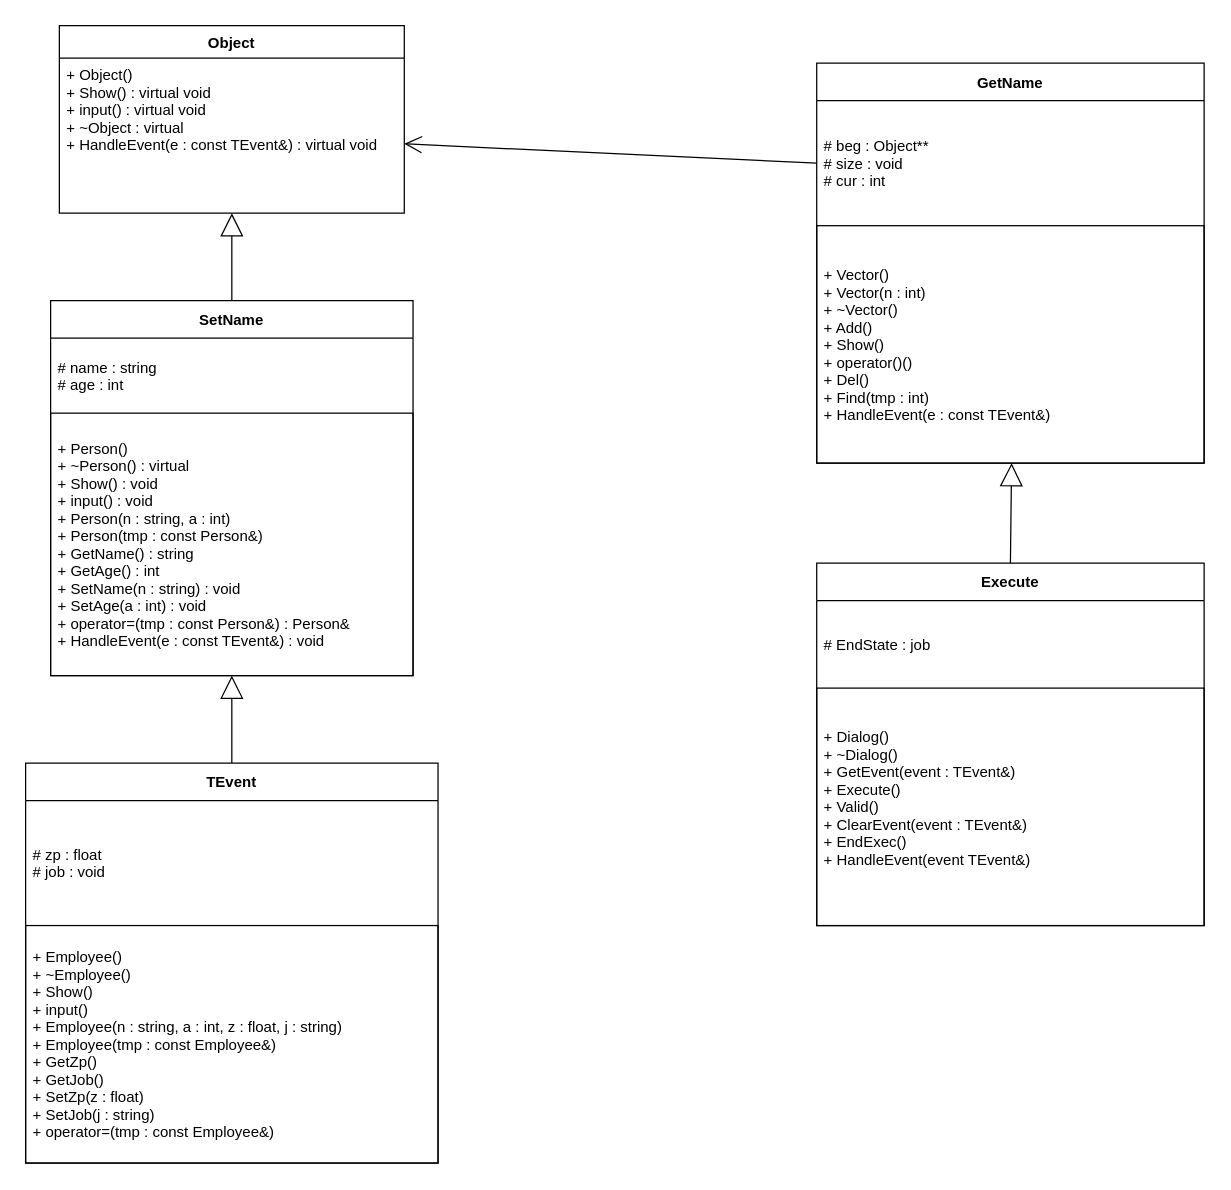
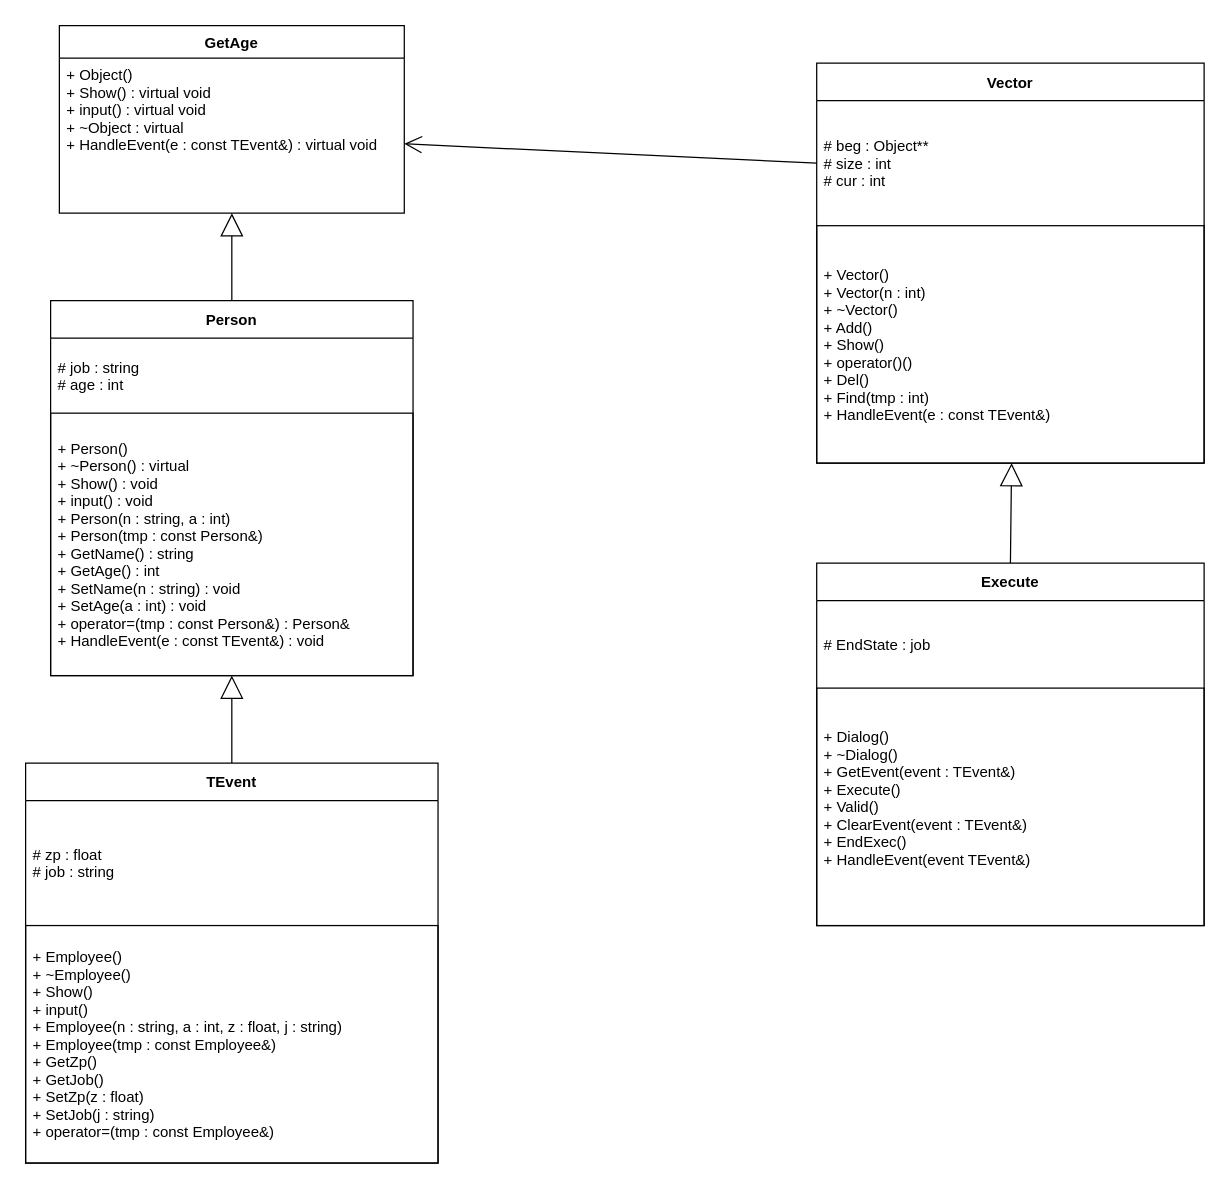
node "Object": label "Object" -> "GetAge"
node "GetName": label "GetName" -> "Vector"
node "# beg : Object** # size : void # cur : int": label "# beg : Object** # size : void # cur : int" -> "# beg : Object** # size : int # cur : int"
node "SetName": label "SetName" -> "Person"
node "# name : string # age : int": label "# name : string # age : int" -> "# job : string # age : int"
node "# zp : float # job : void": label "# zp : float # job : void" -> "# zp : float # job : string"
